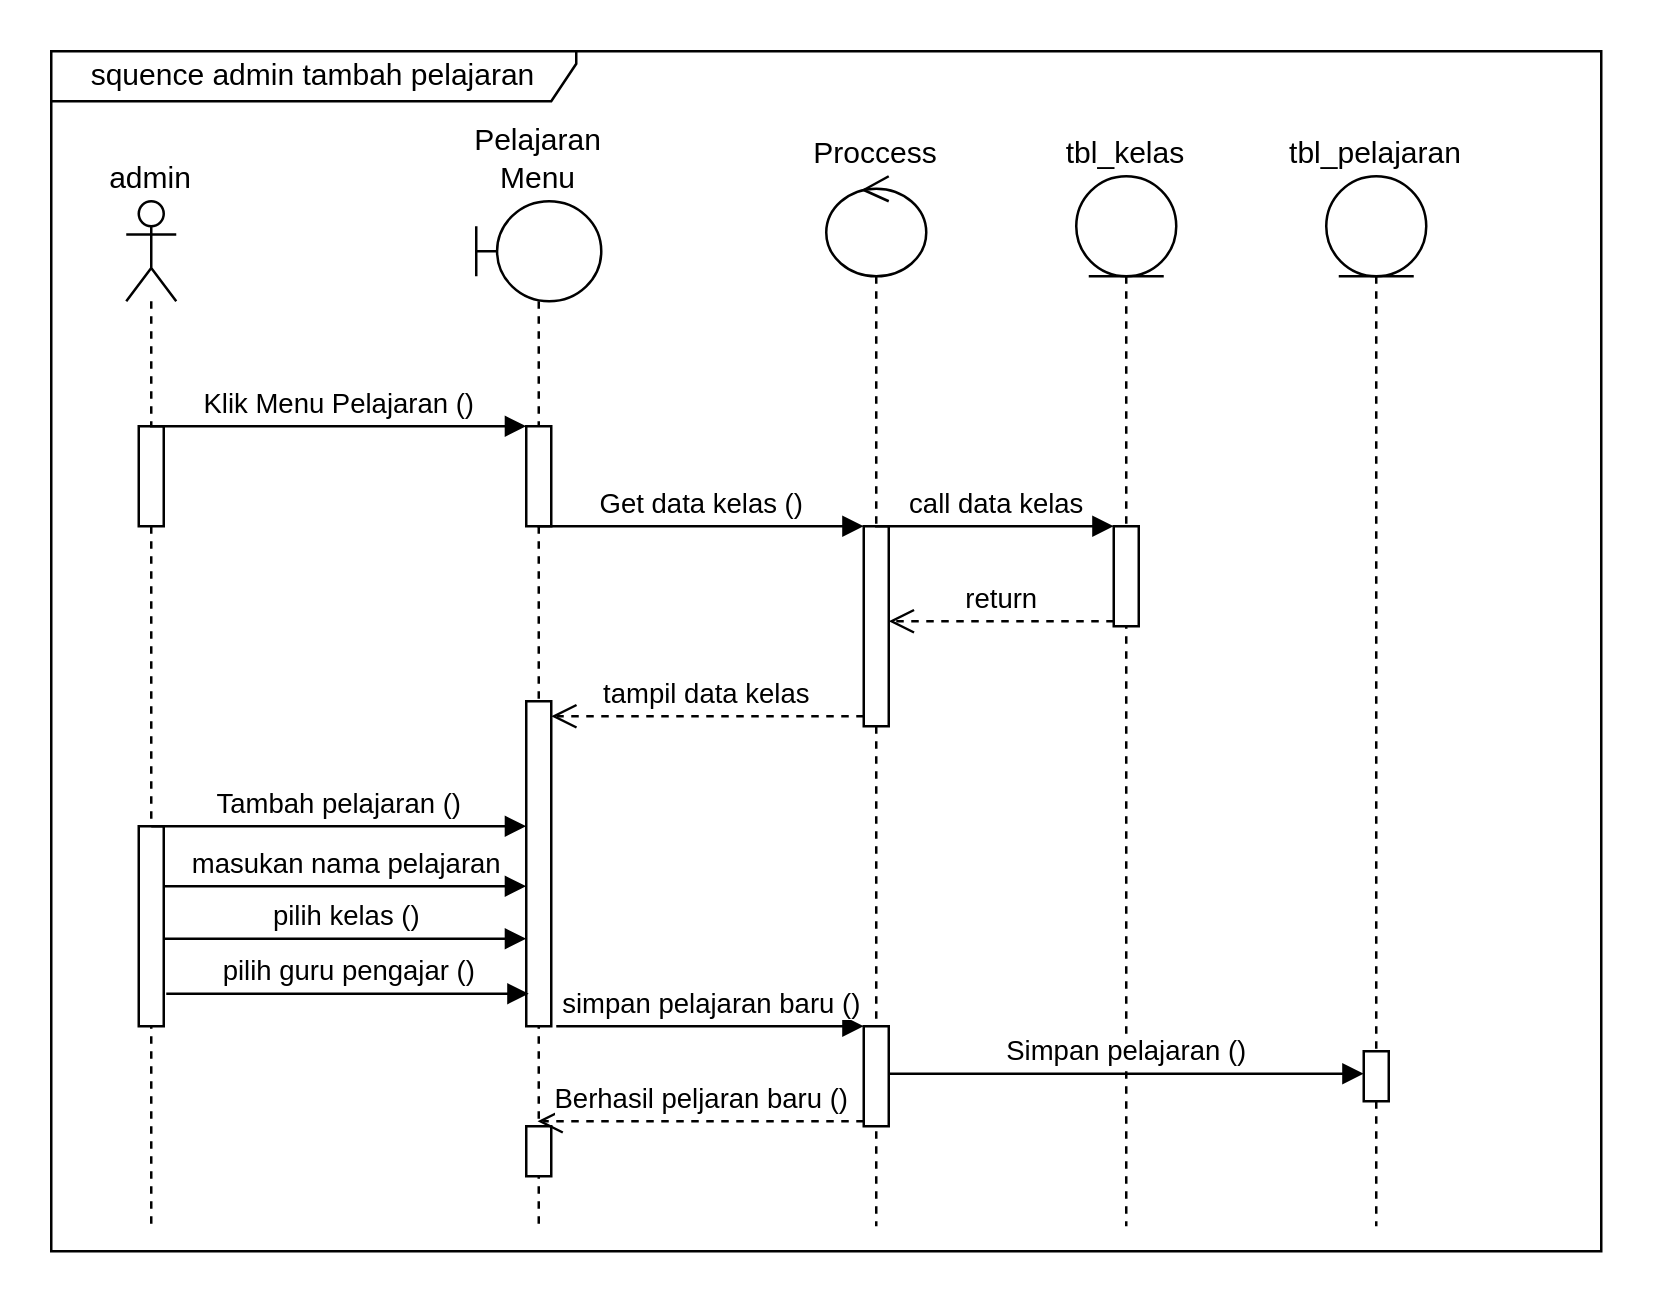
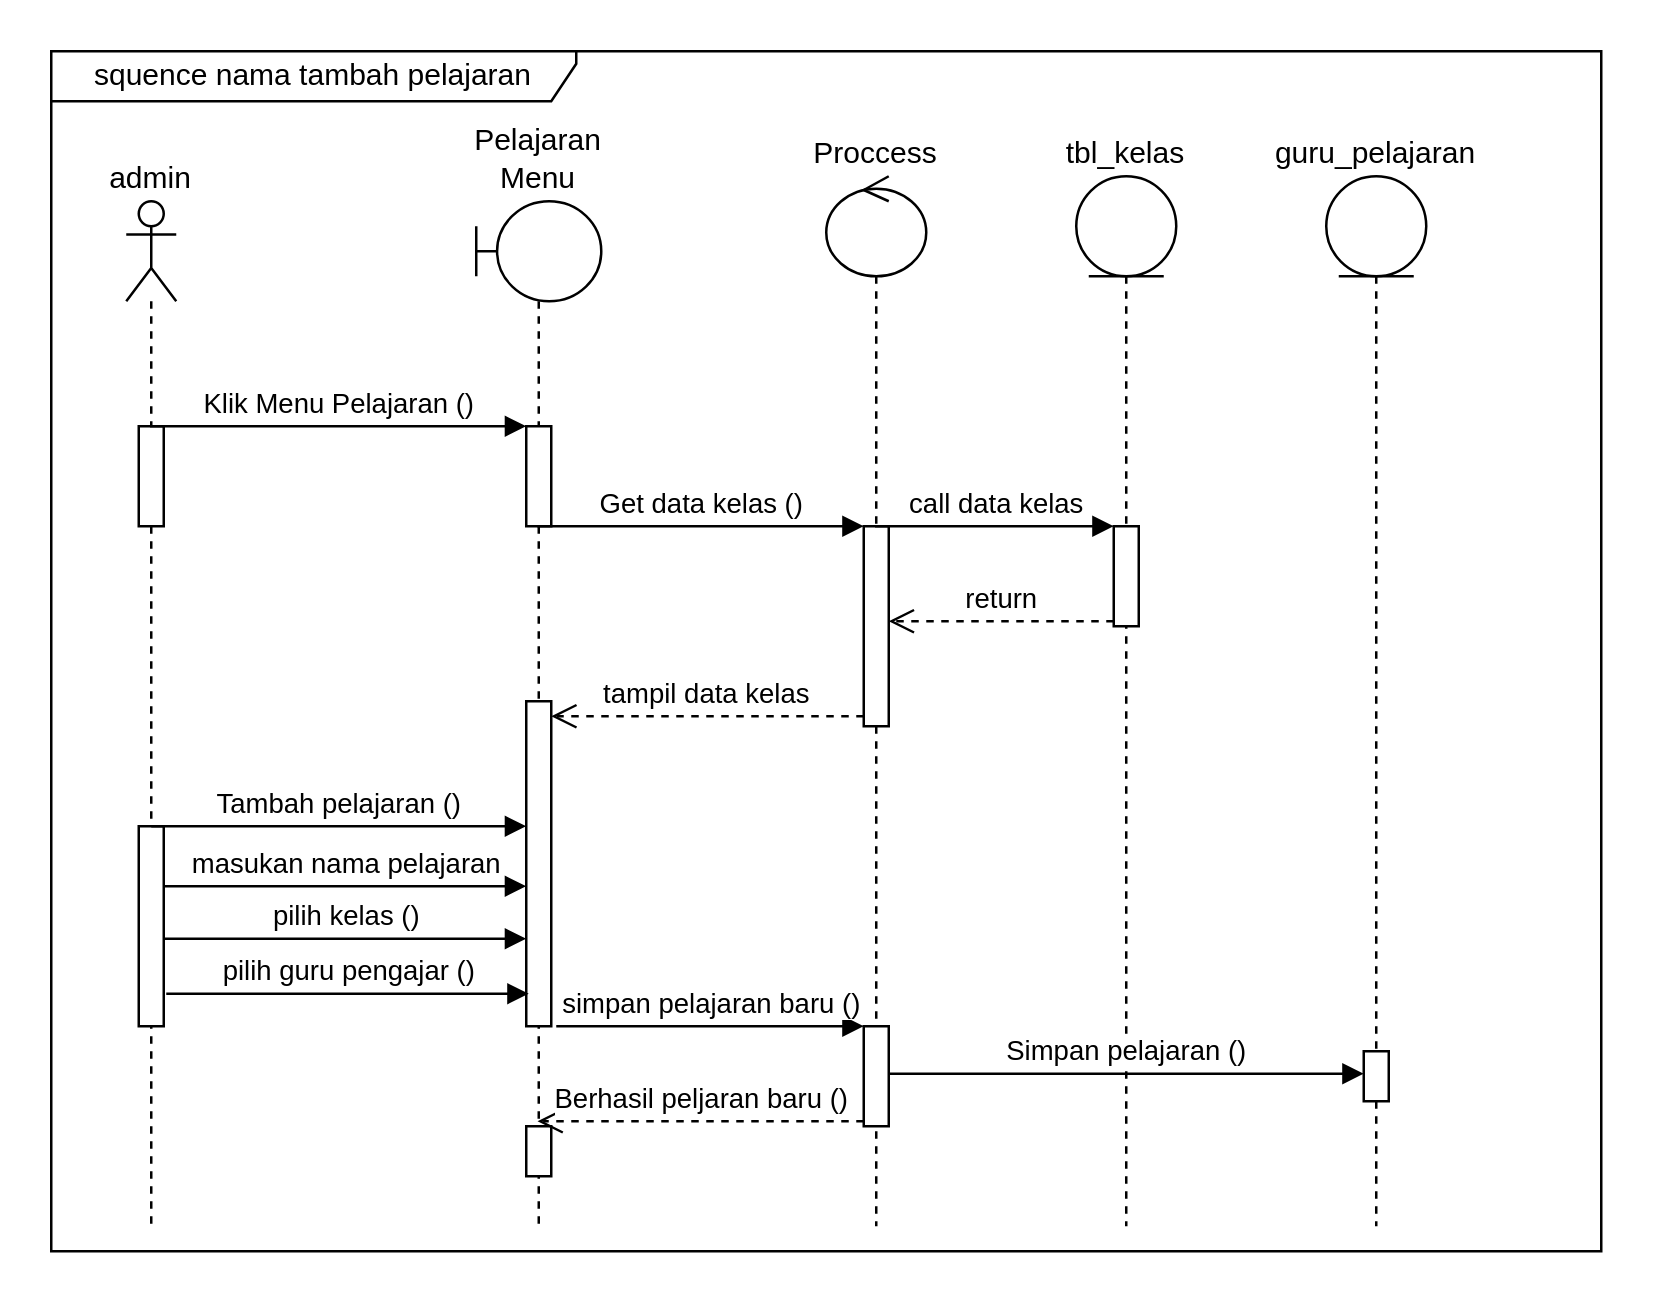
node "squence admin tambah pelajaran": label "squence admin tambah pelajaran" -> "squence nama tambah pelajaran"
node "tbl_pelajaran": label "tbl_pelajaran" -> "guru_pelajaran"
